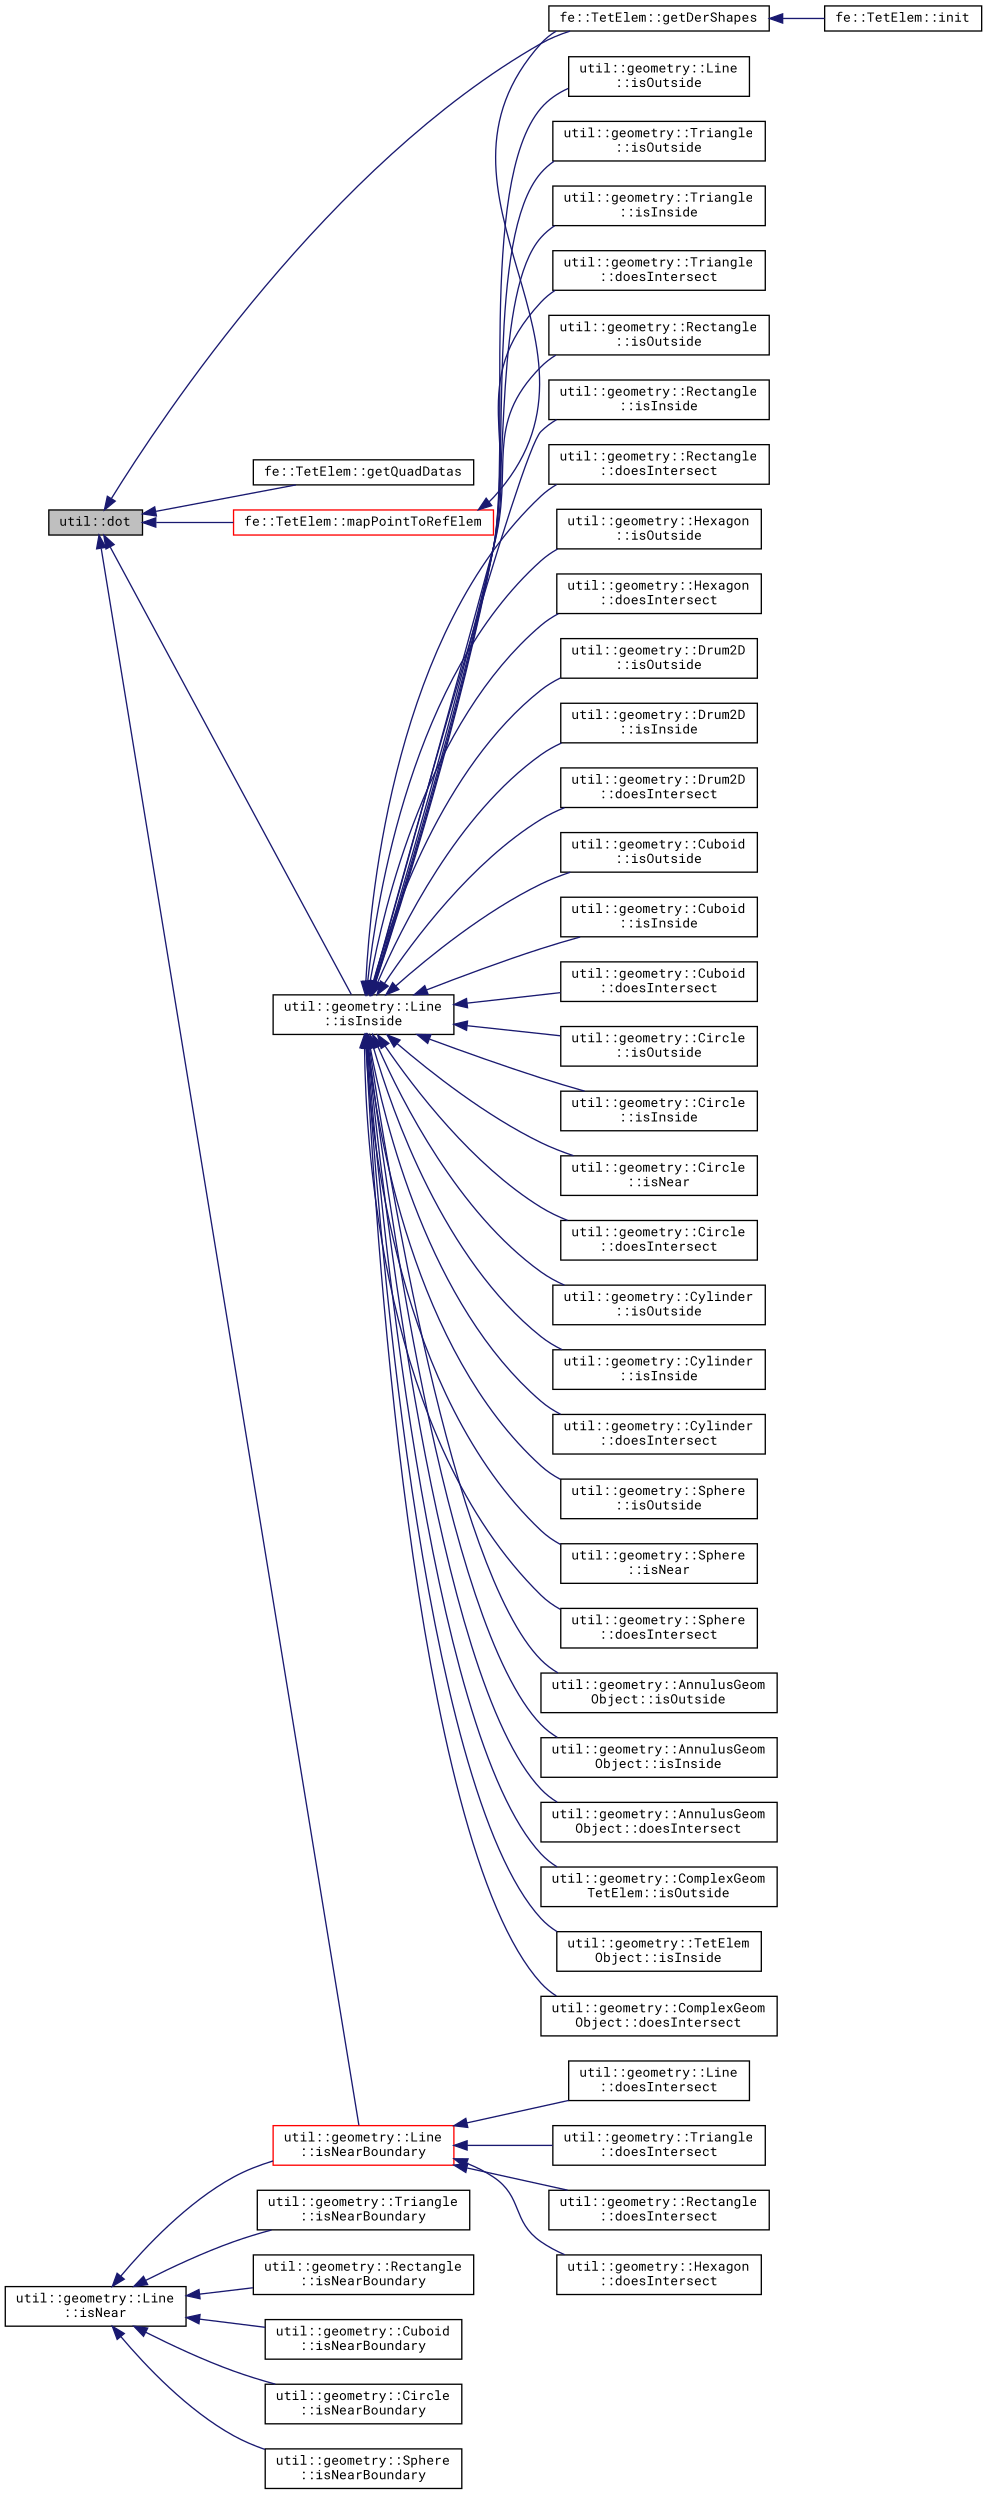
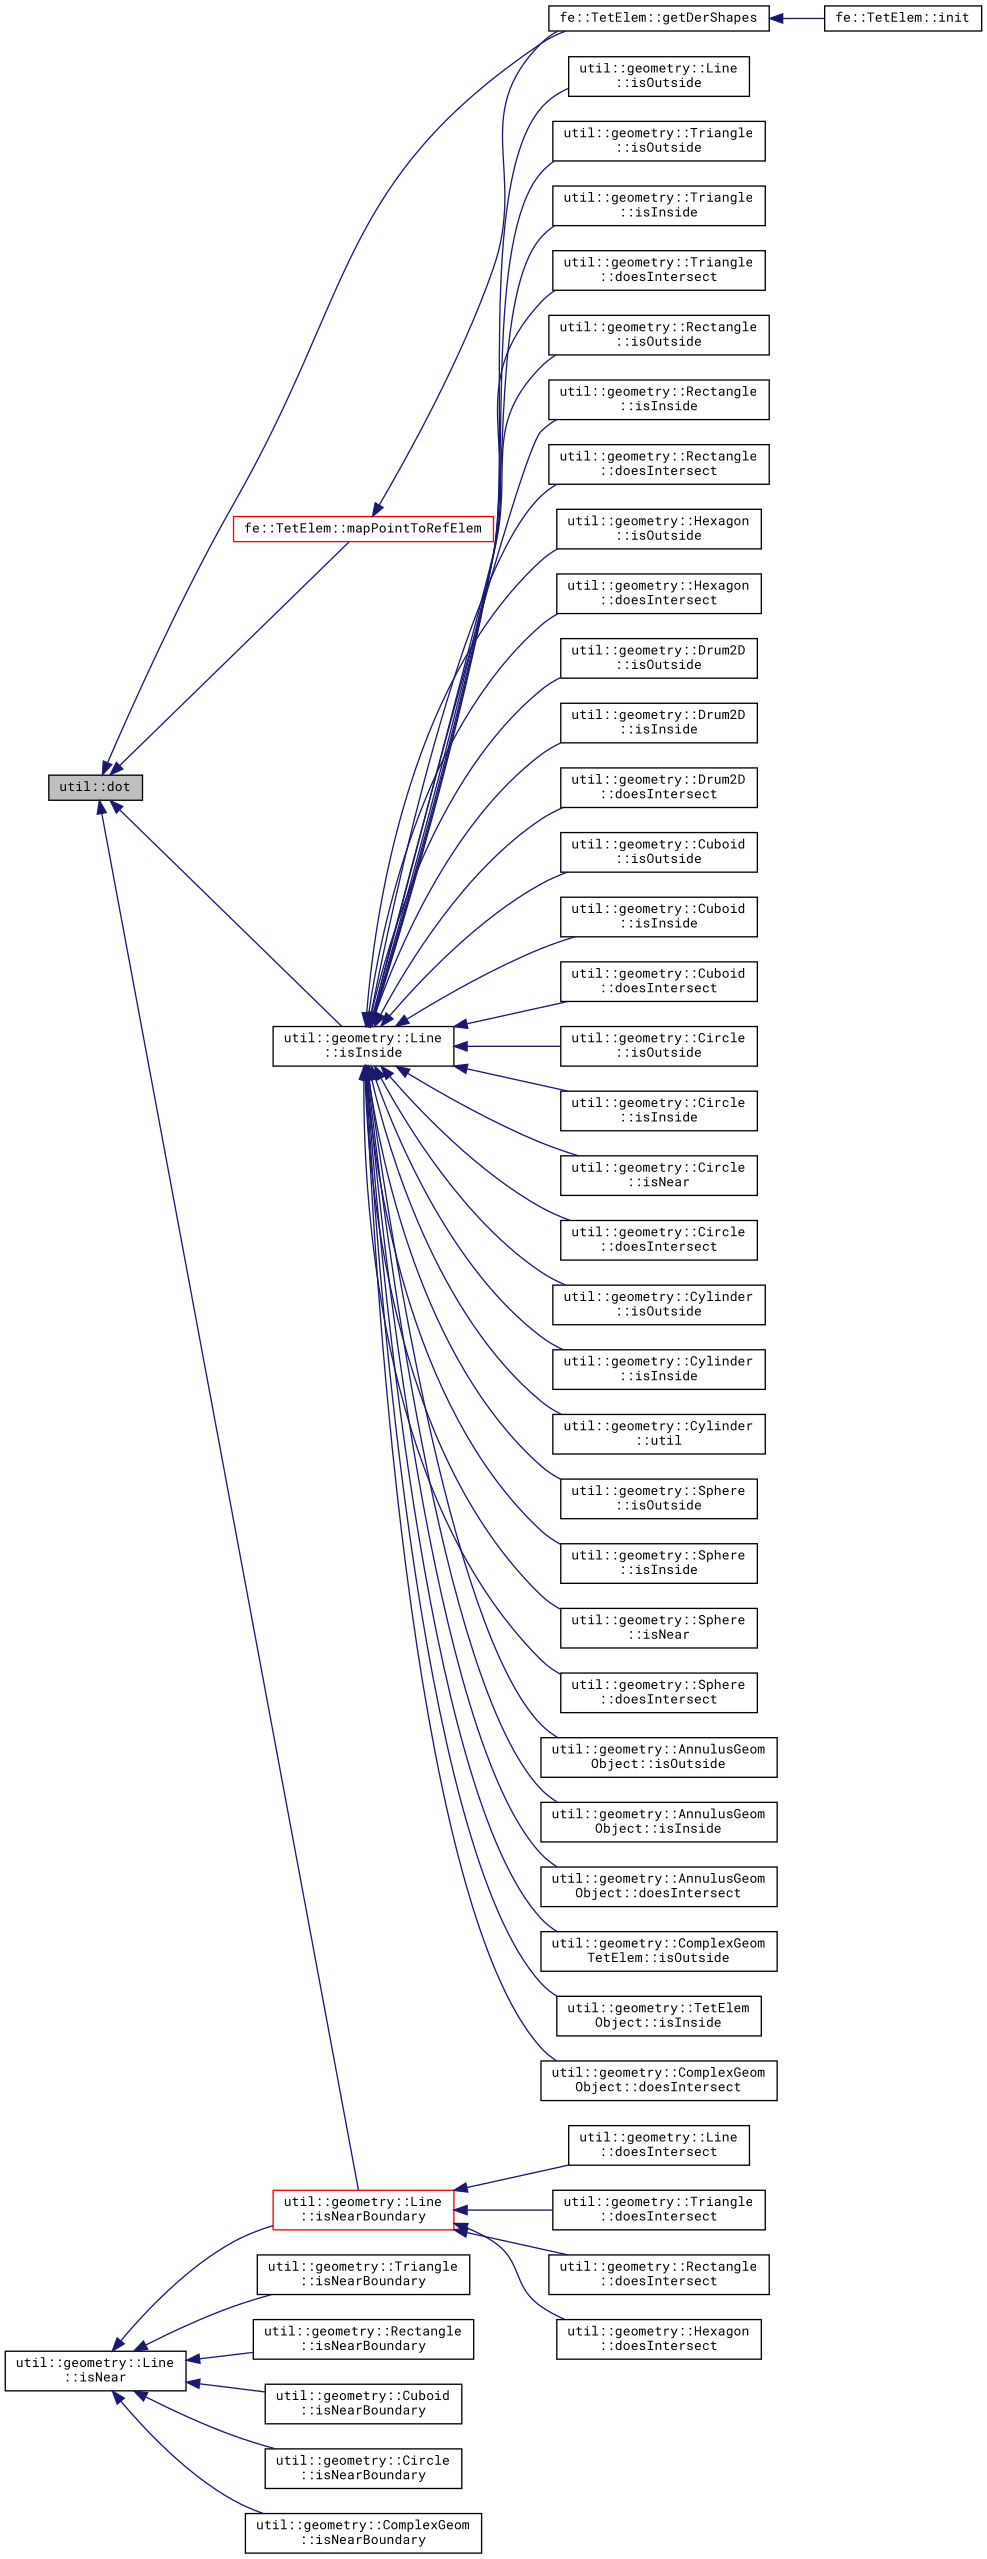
node "fe::TetElem::getQuadDatas": removed
node "util::geometry::Cylinder ::doesIntersect": label "util::geometry::Cylinder ::doesIntersect" -> "util::geometry::Cylinder ::util"
node "util::geometry::Sphere ::isInside": added
node "util::geometry::Sphere ::isNearBoundary": label "util::geometry::Sphere ::isNearBoundary" -> "util::geometry::ComplexGeom ::isNearBoundary"
